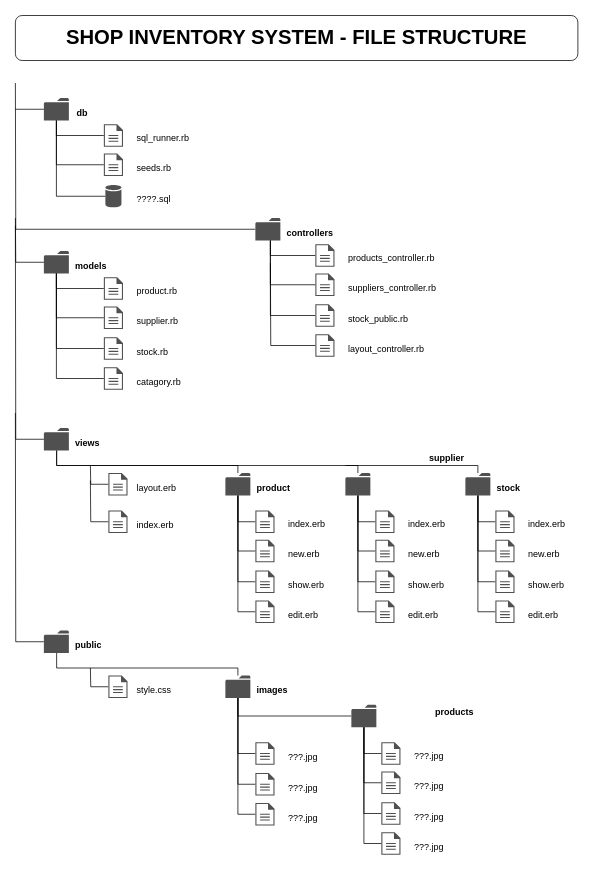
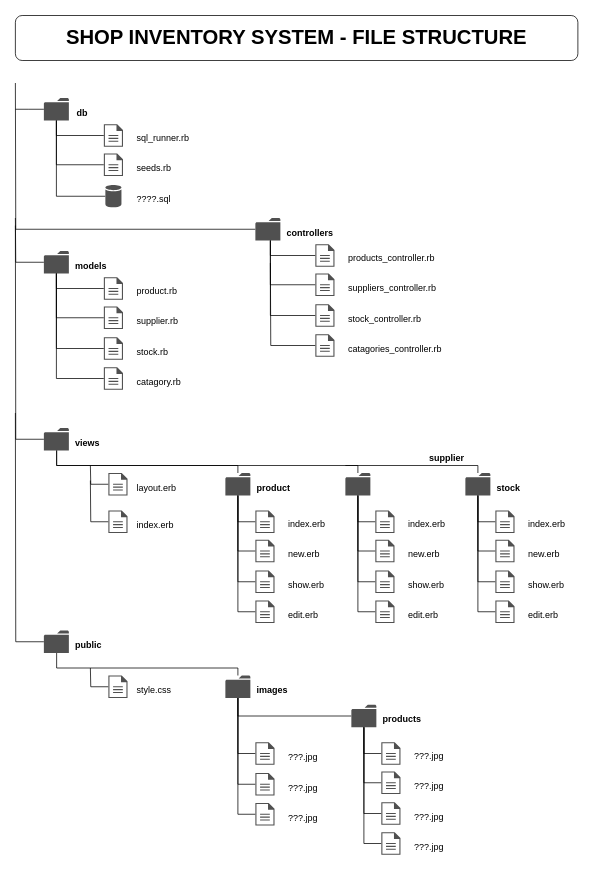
node "stock_public.rb": label "stock_public.rb" -> "stock_controller.rb"
node "layout_controller.rb": label "layout_controller.rb" -> "catagories_controller.rb"
node "products": moved (460, 712) -> (408, 720)
